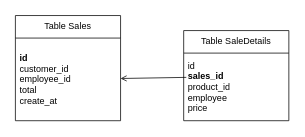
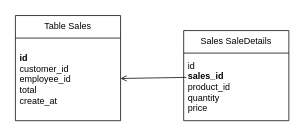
node "Table SaleDetails": label "Table SaleDetails" -> "Sales SaleDetails"
node "id sales_id product_id employee price": label "id sales_id product_id employee price" -> "id sales_id product_id quantity price"
